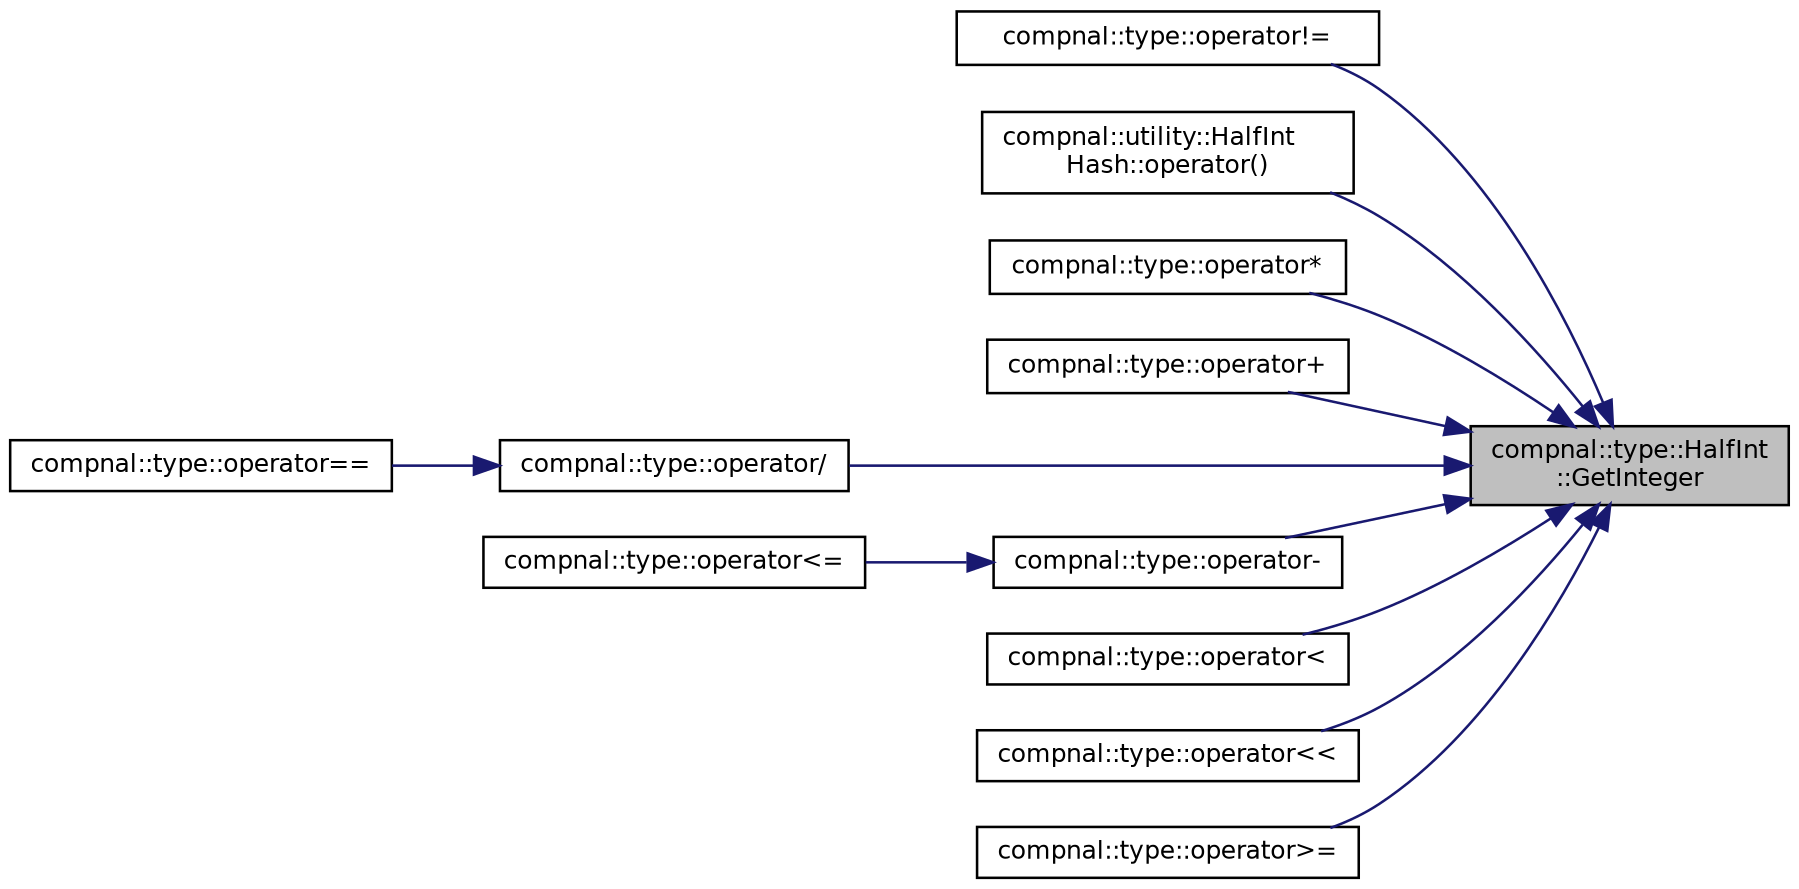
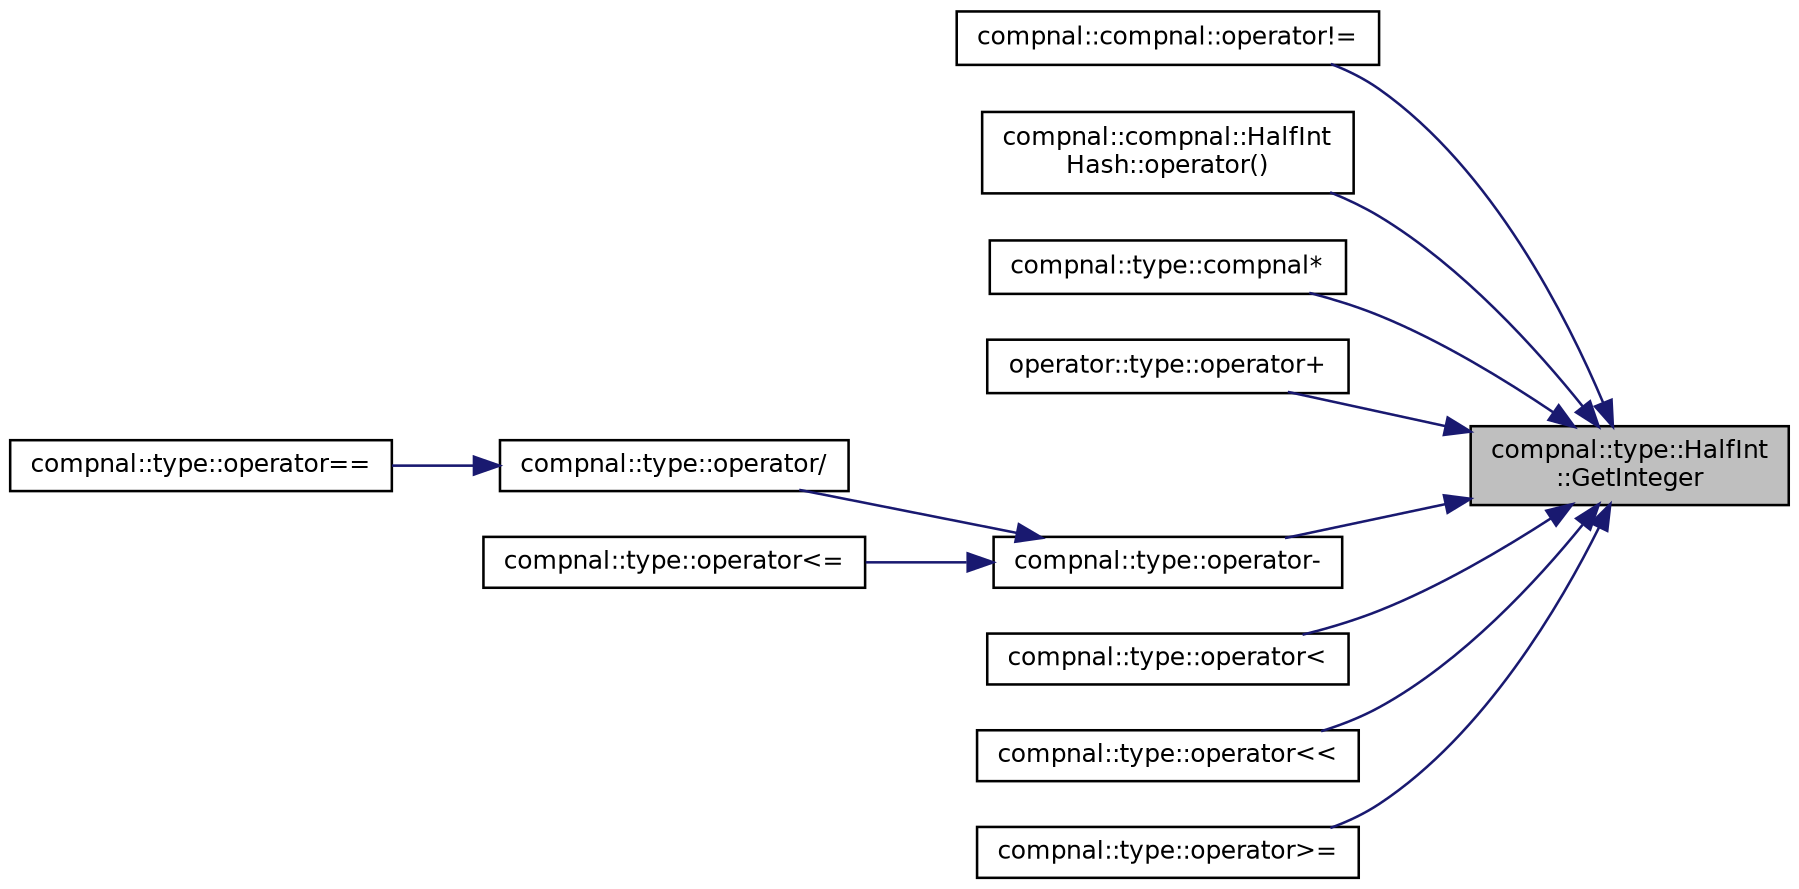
node "compnal::type::operator!=": label "compnal::type::operator!=" -> "compnal::compnal::operator!="
node "compnal::utility::HalfInt Hash::operator()": label "compnal::utility::HalfInt Hash::operator()" -> "compnal::compnal::HalfInt Hash::operator()"
node "compnal::type::operator*": label "compnal::type::operator*" -> "compnal::type::compnal*"
node "compnal::type::operator+": label "compnal::type::operator+" -> "operator::type::operator+"
edge "compnal::type::operator/" -> "compnal::type::HalfInt ::GetInteger": now "compnal::type::operator/" -> "compnal::type::operator-"
